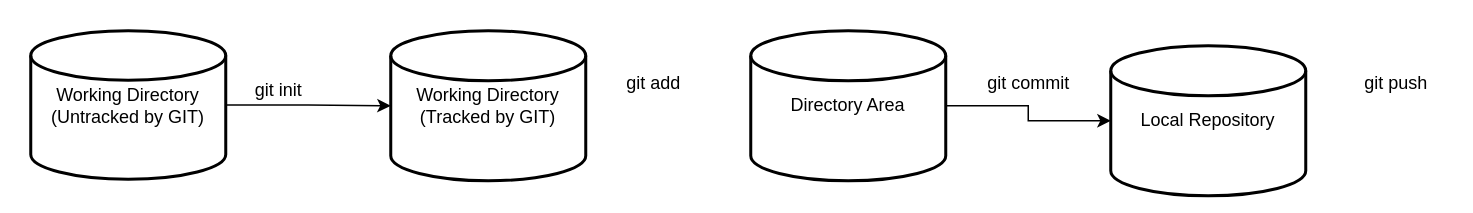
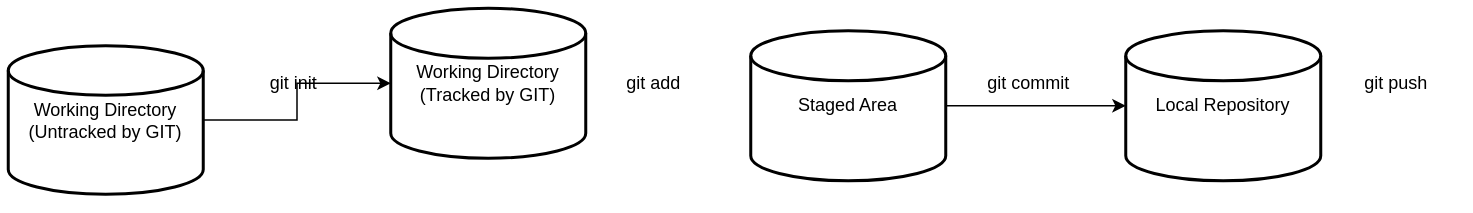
node "git init": moved (278, 91) -> (293, 83)
node "Working Directory (Untracked by GIT)": moved (128, 105) -> (106, 120)
node "Working Directory (Tracked by GIT)": moved (488, 106) -> (488, 83)
node "Directory Area": label "Directory Area" -> "Staged Area"
node "Local Repository": moved (1208, 121) -> (1223, 106)
